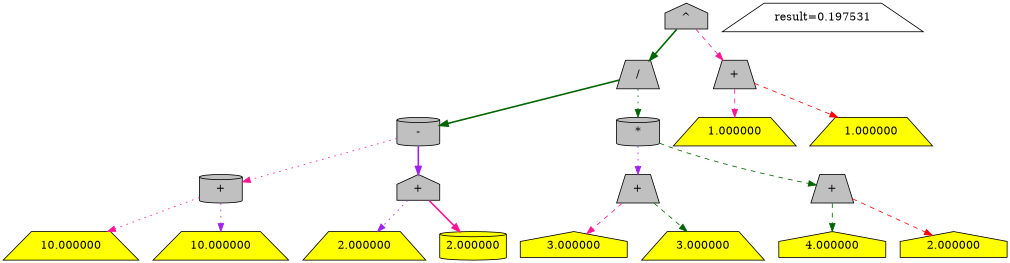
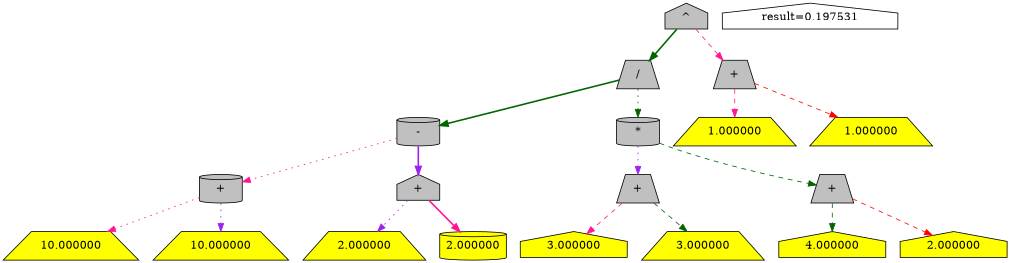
node "result=0.197531": shape trapezium -> house
